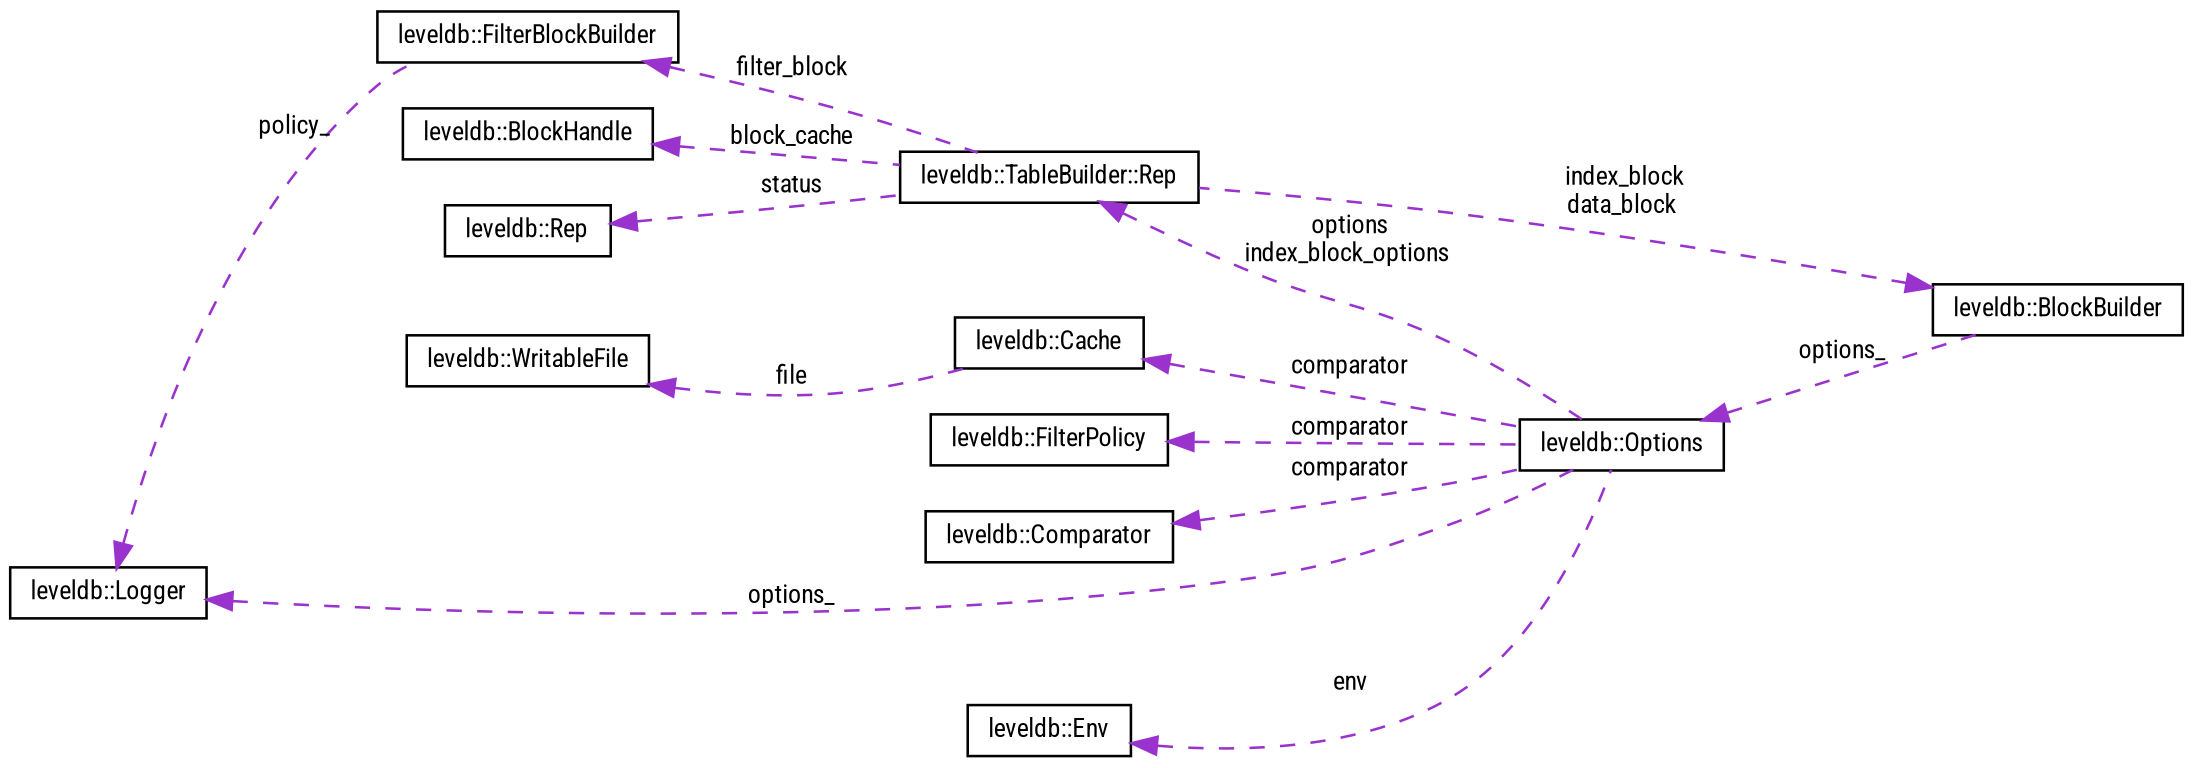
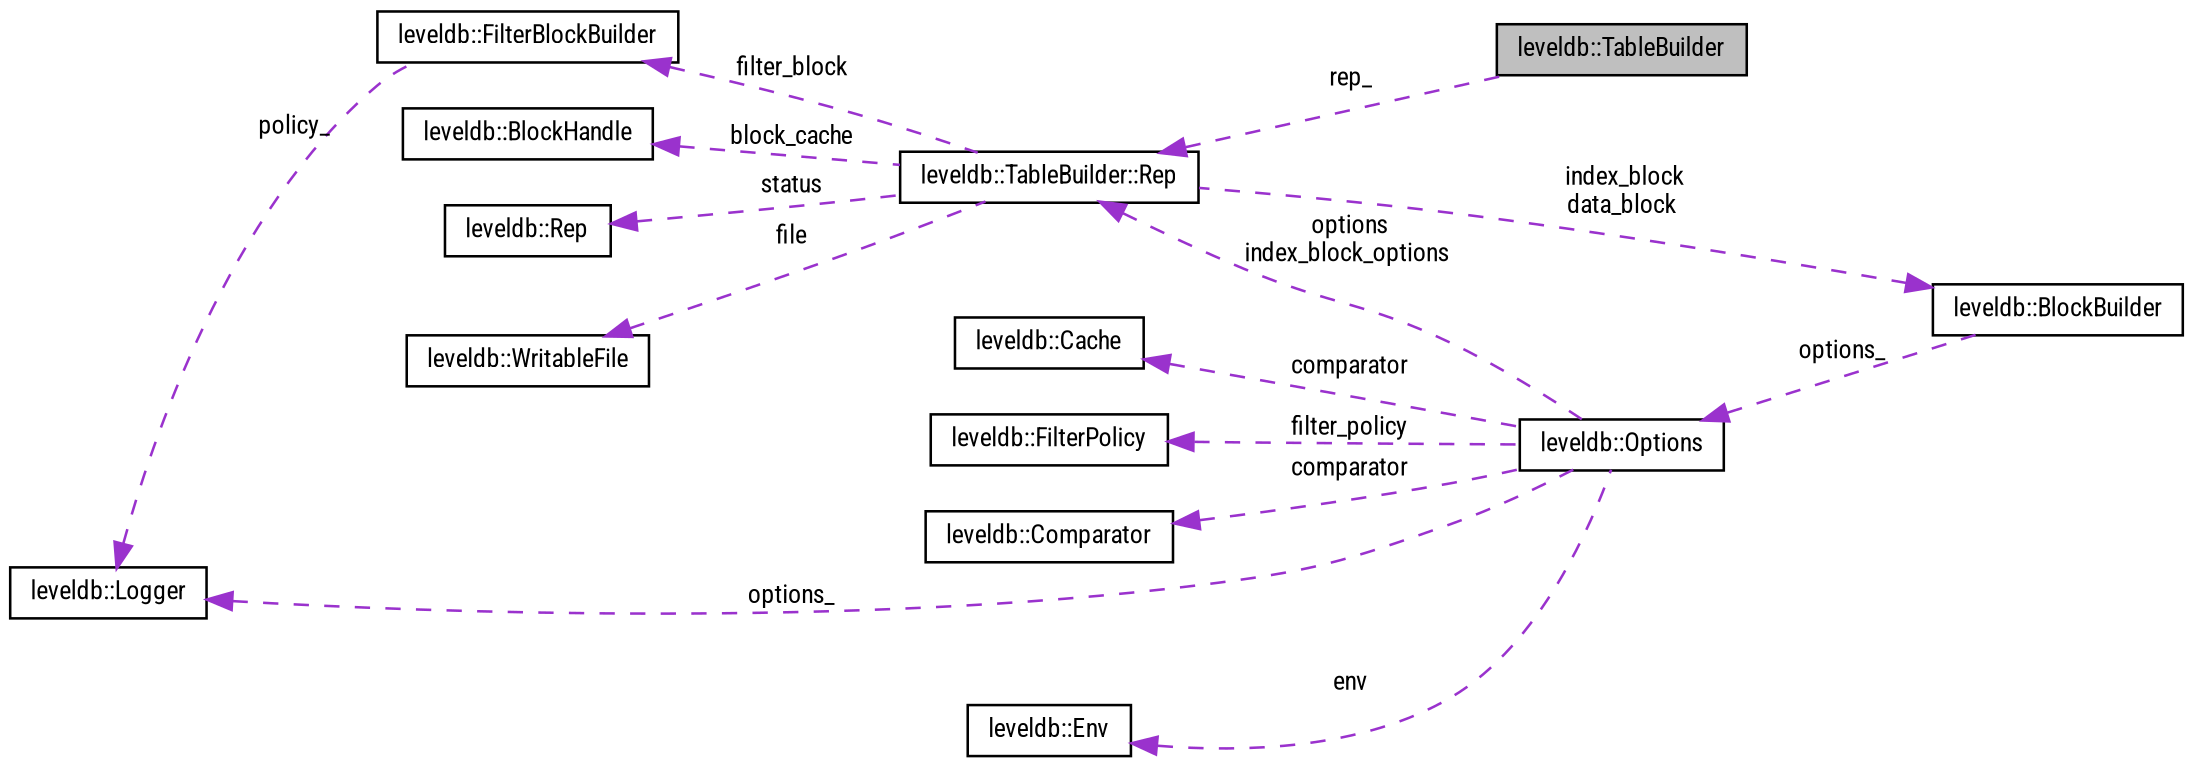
node "leveldb::TableBuilder": added
edge "leveldb::Cache" -> "leveldb::WritableFile": now "leveldb::TableBuilder::Rep" -> "leveldb::WritableFile"
edge "leveldb::Options" -> "leveldb::FilterPolicy": label " comparator" -> " filter_policy"
